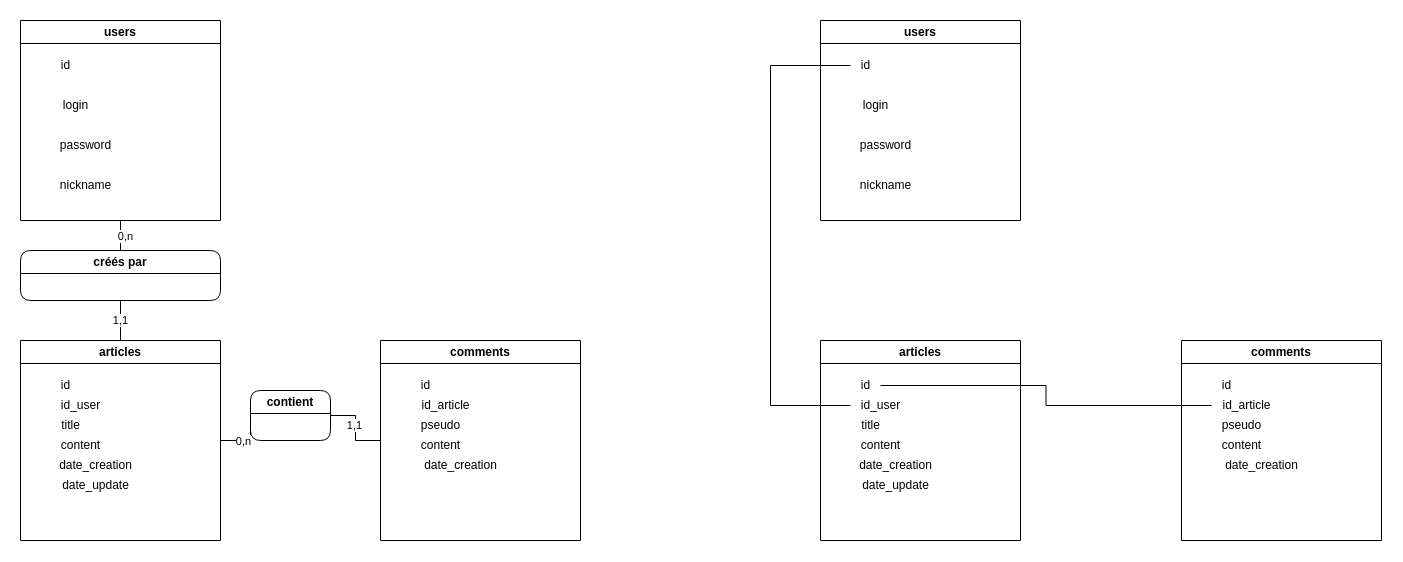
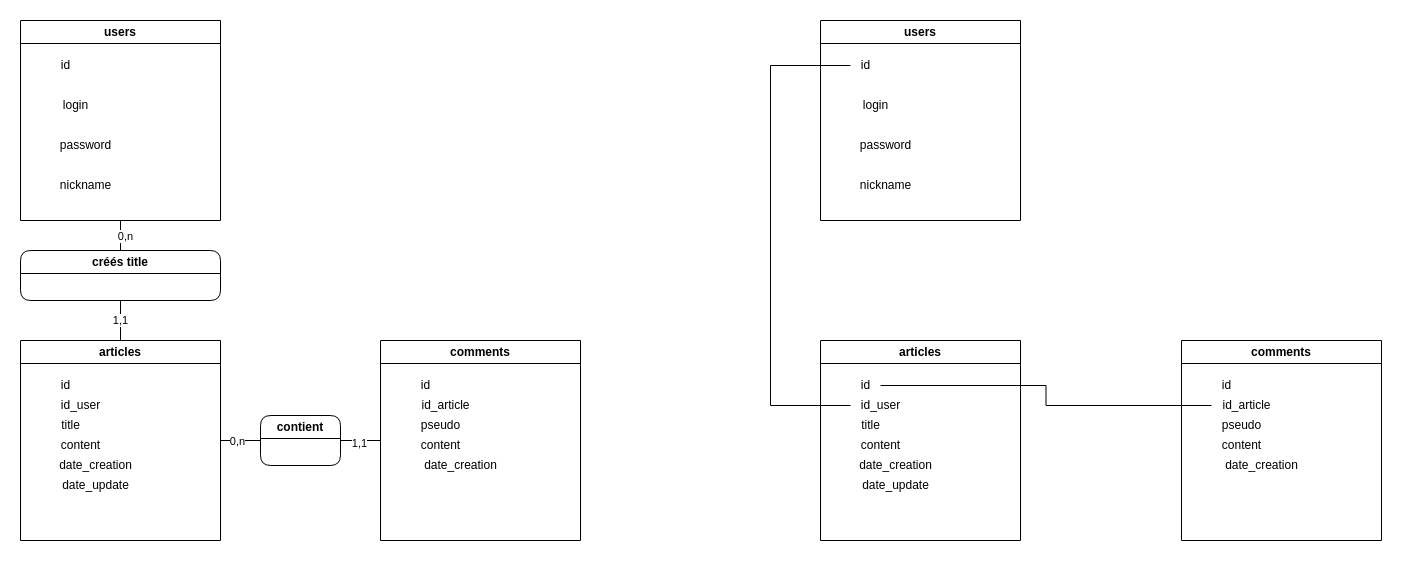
node "créés par": label "créés par" -> "créés title"
node "contient": moved (291, 416) -> (301, 441)
